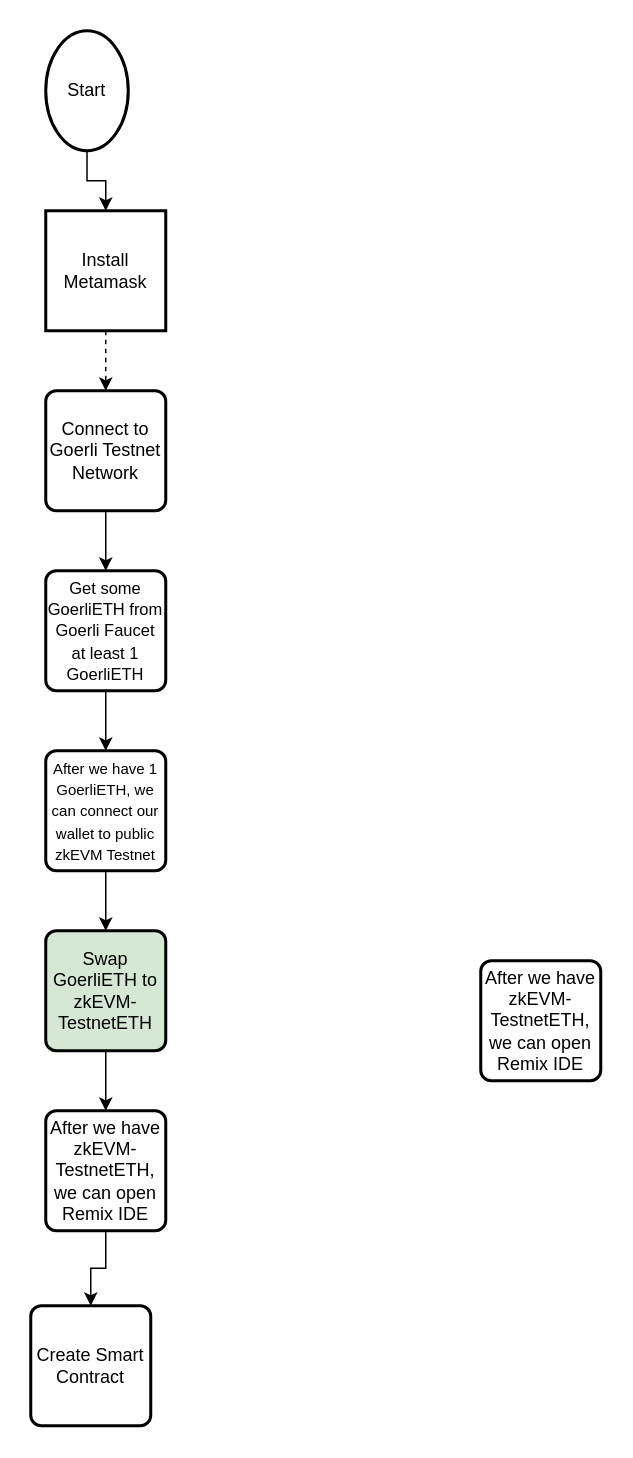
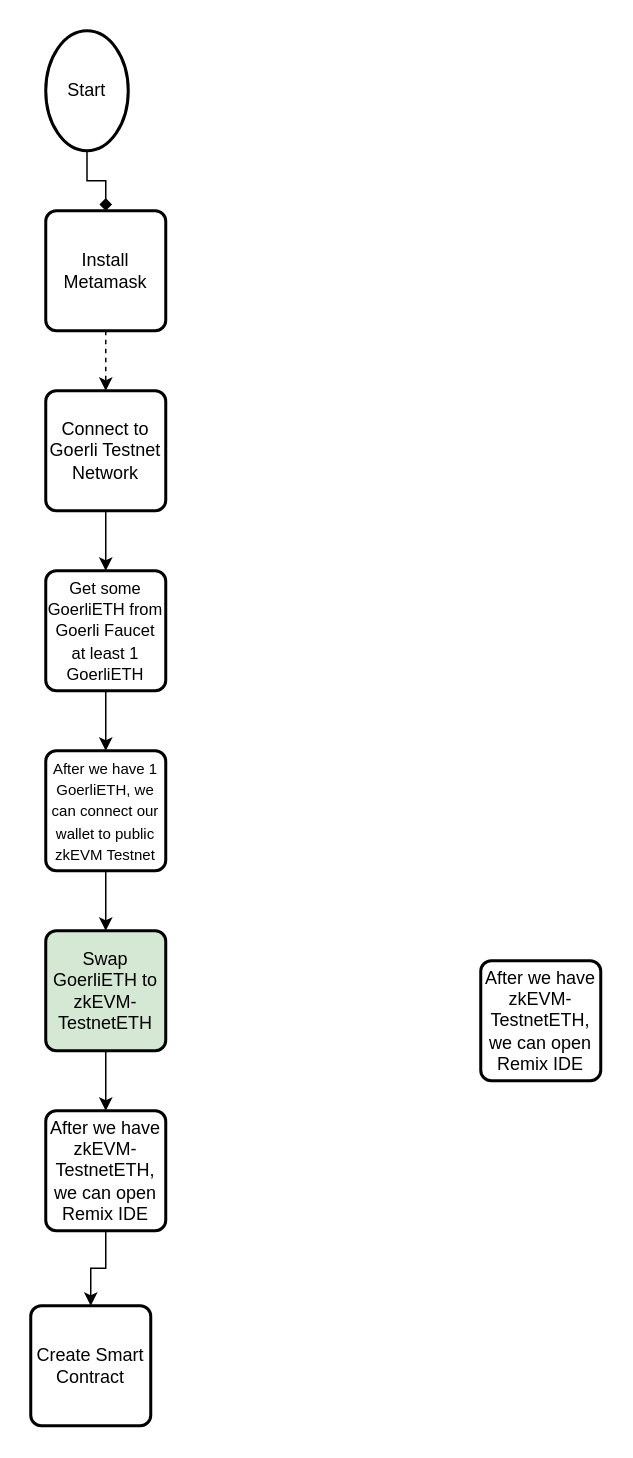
edge "Start" -> "Install Metamask": arrowhead classic -> diamond
node "Install Metamask": shape rectangle -> rounded rectangle
